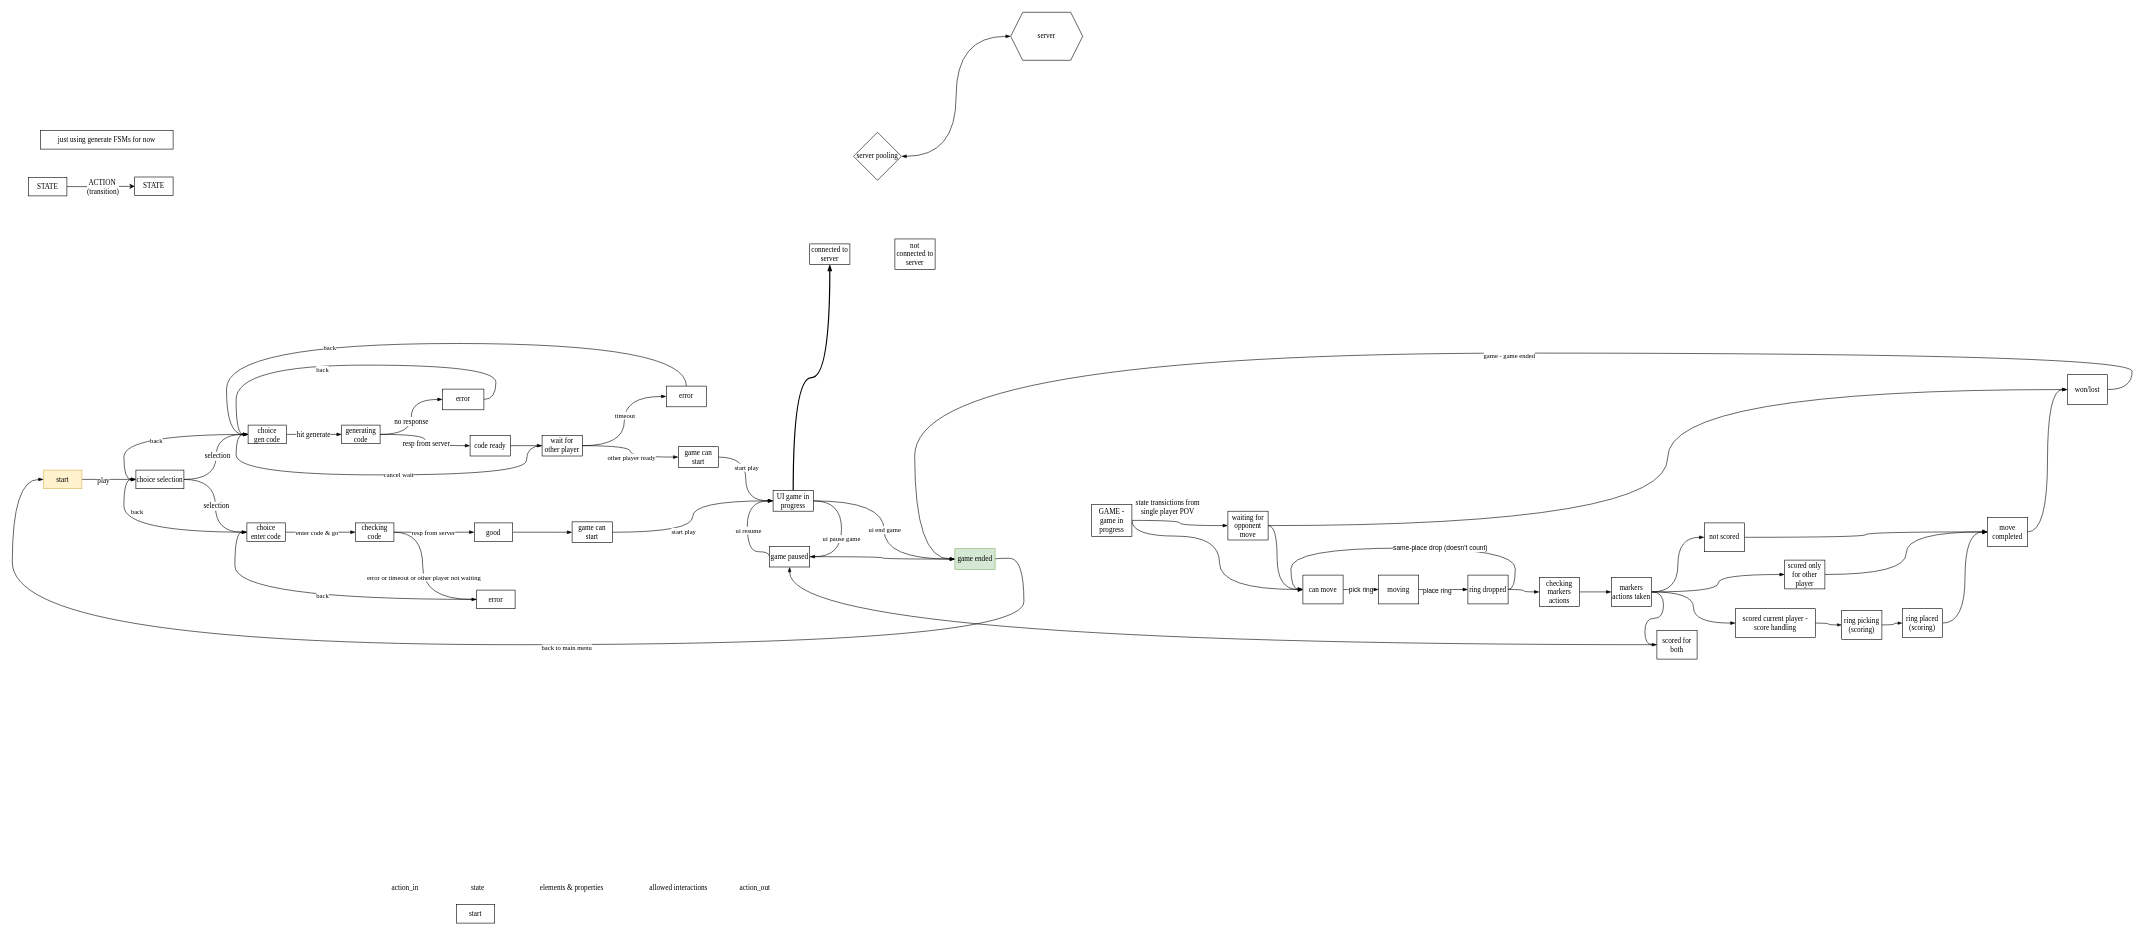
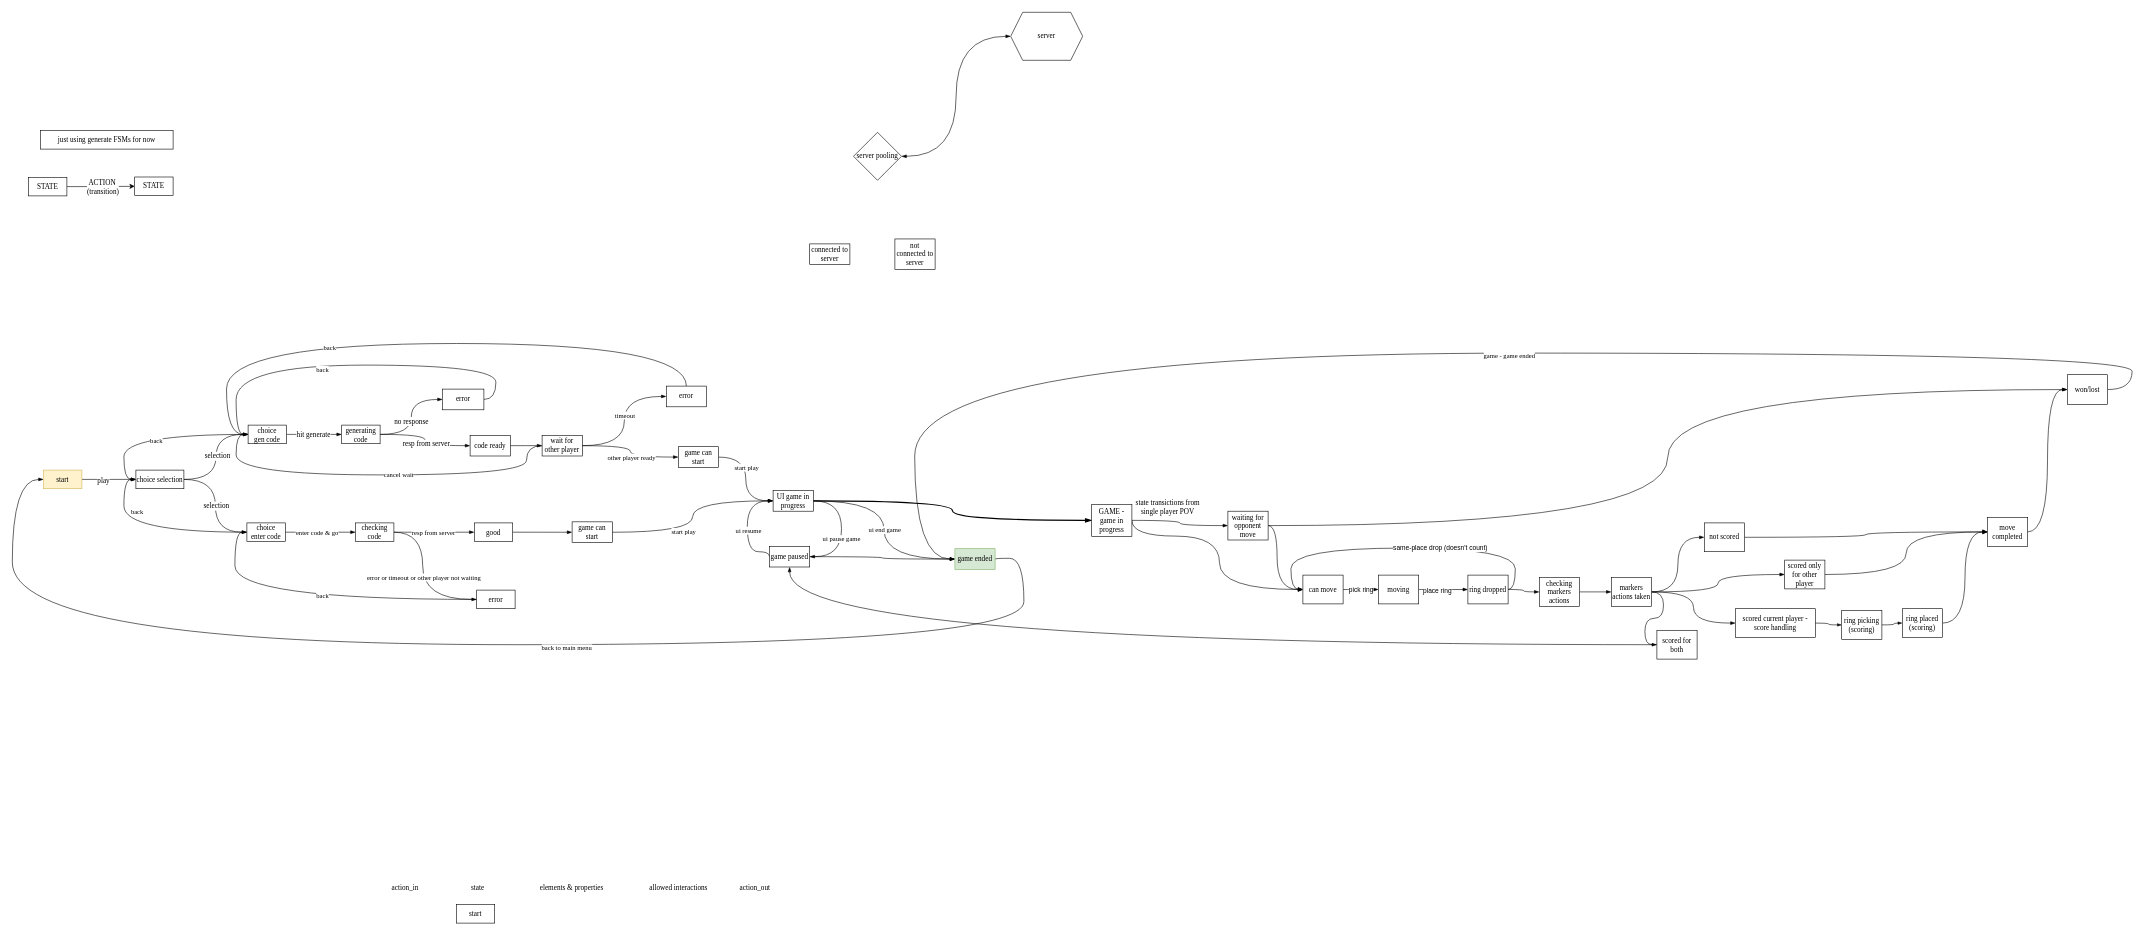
edge "UI game in progress" -> "connected to server": now "UI game in progress" -> "GAME - game in progress"
